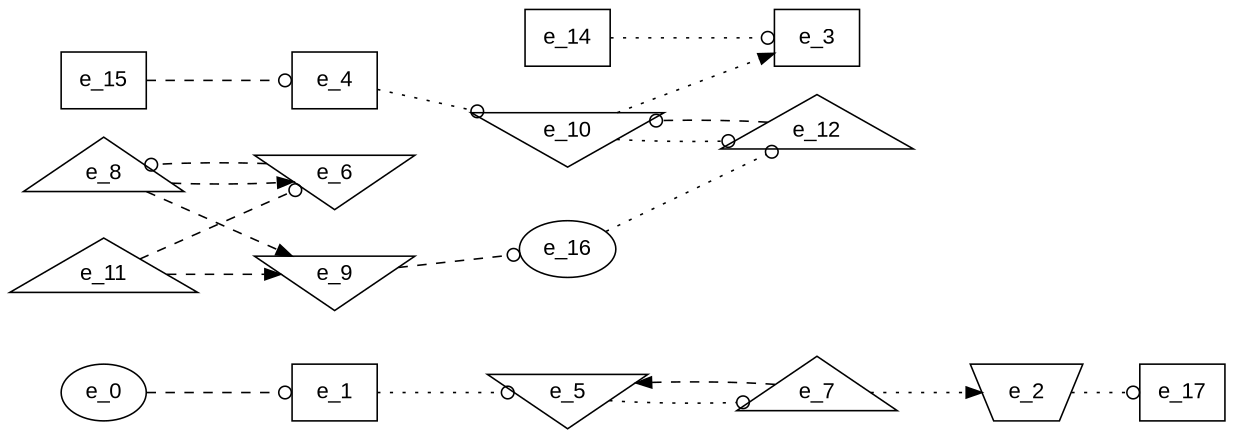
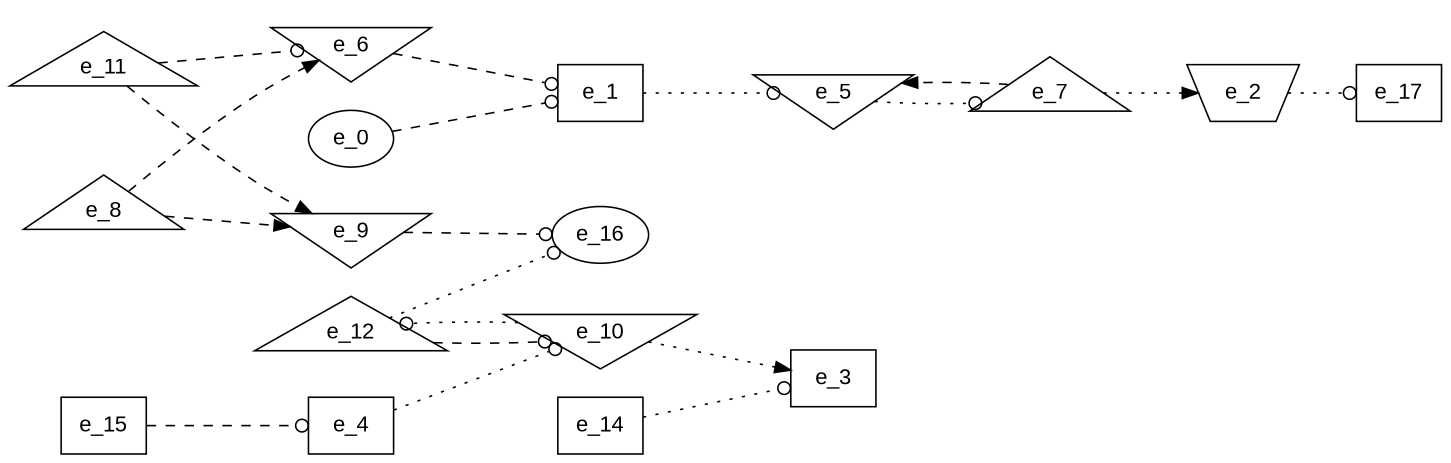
edge "e_6" -> "e_8": now "e_6" -> "e_1"
edge "e_16" -> "e_12": reversed
